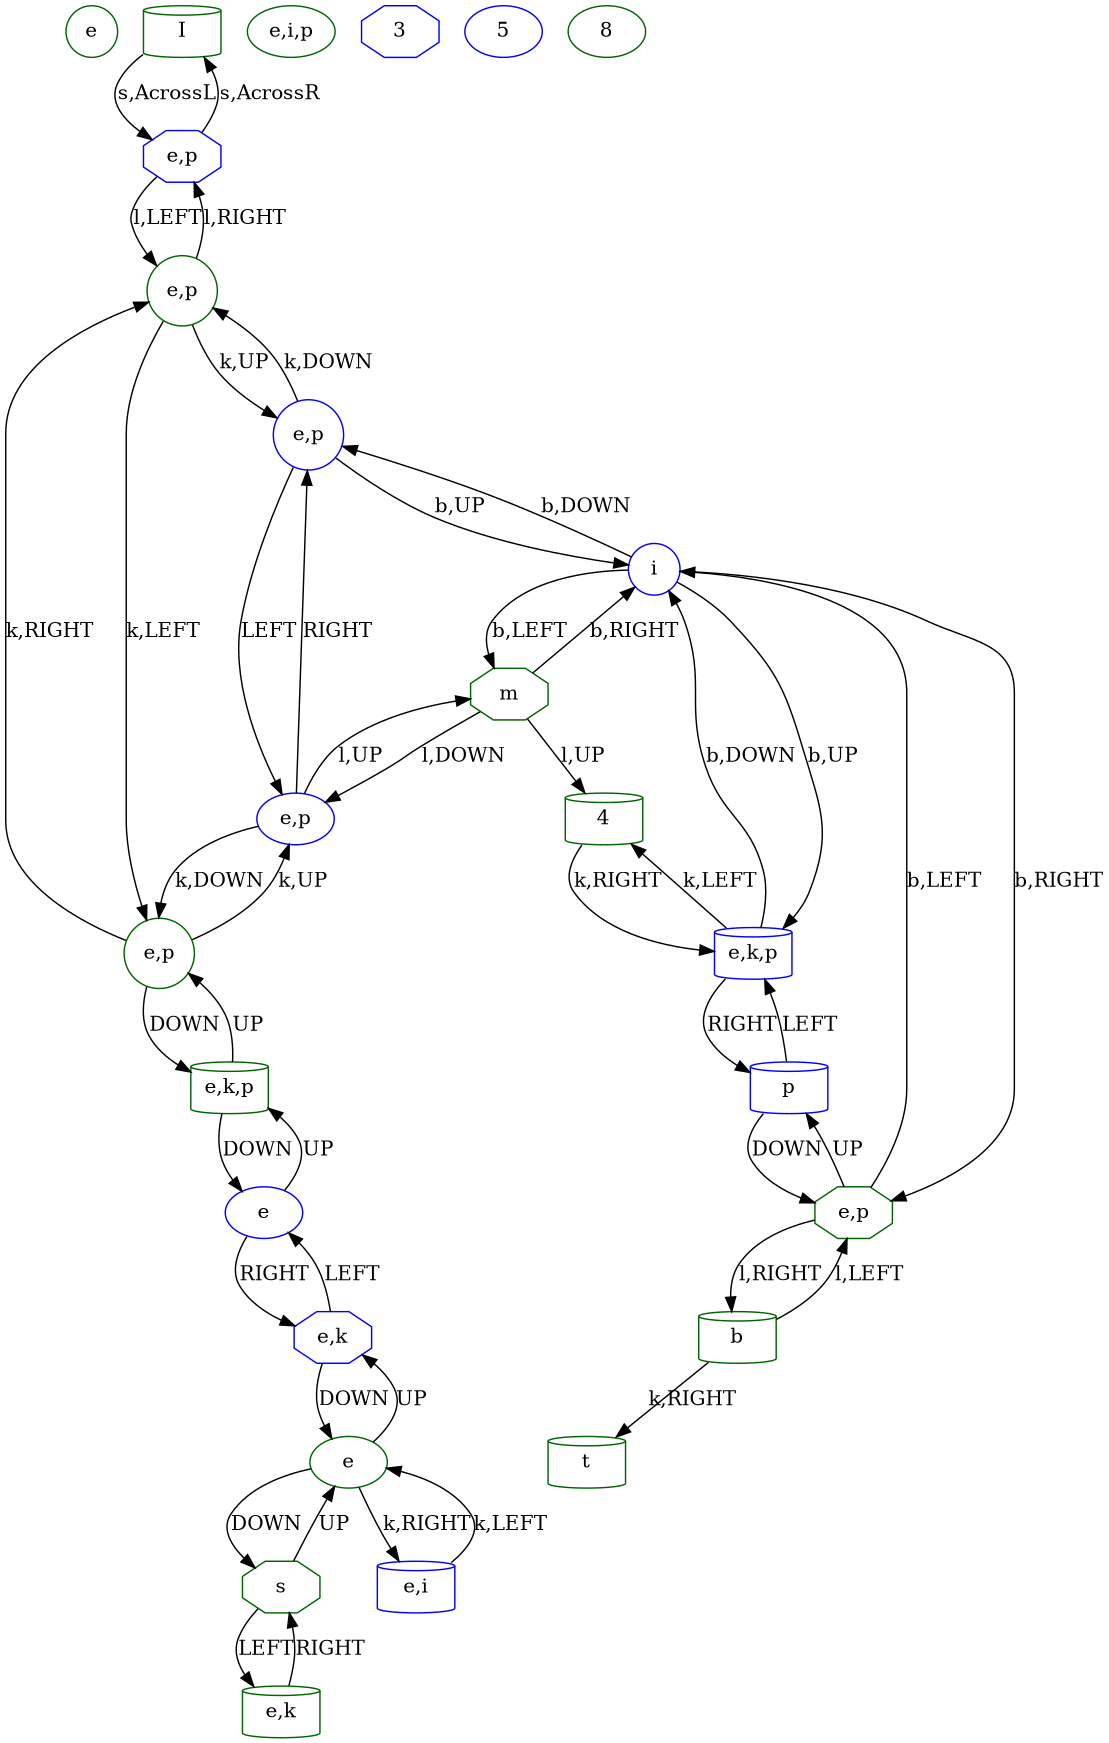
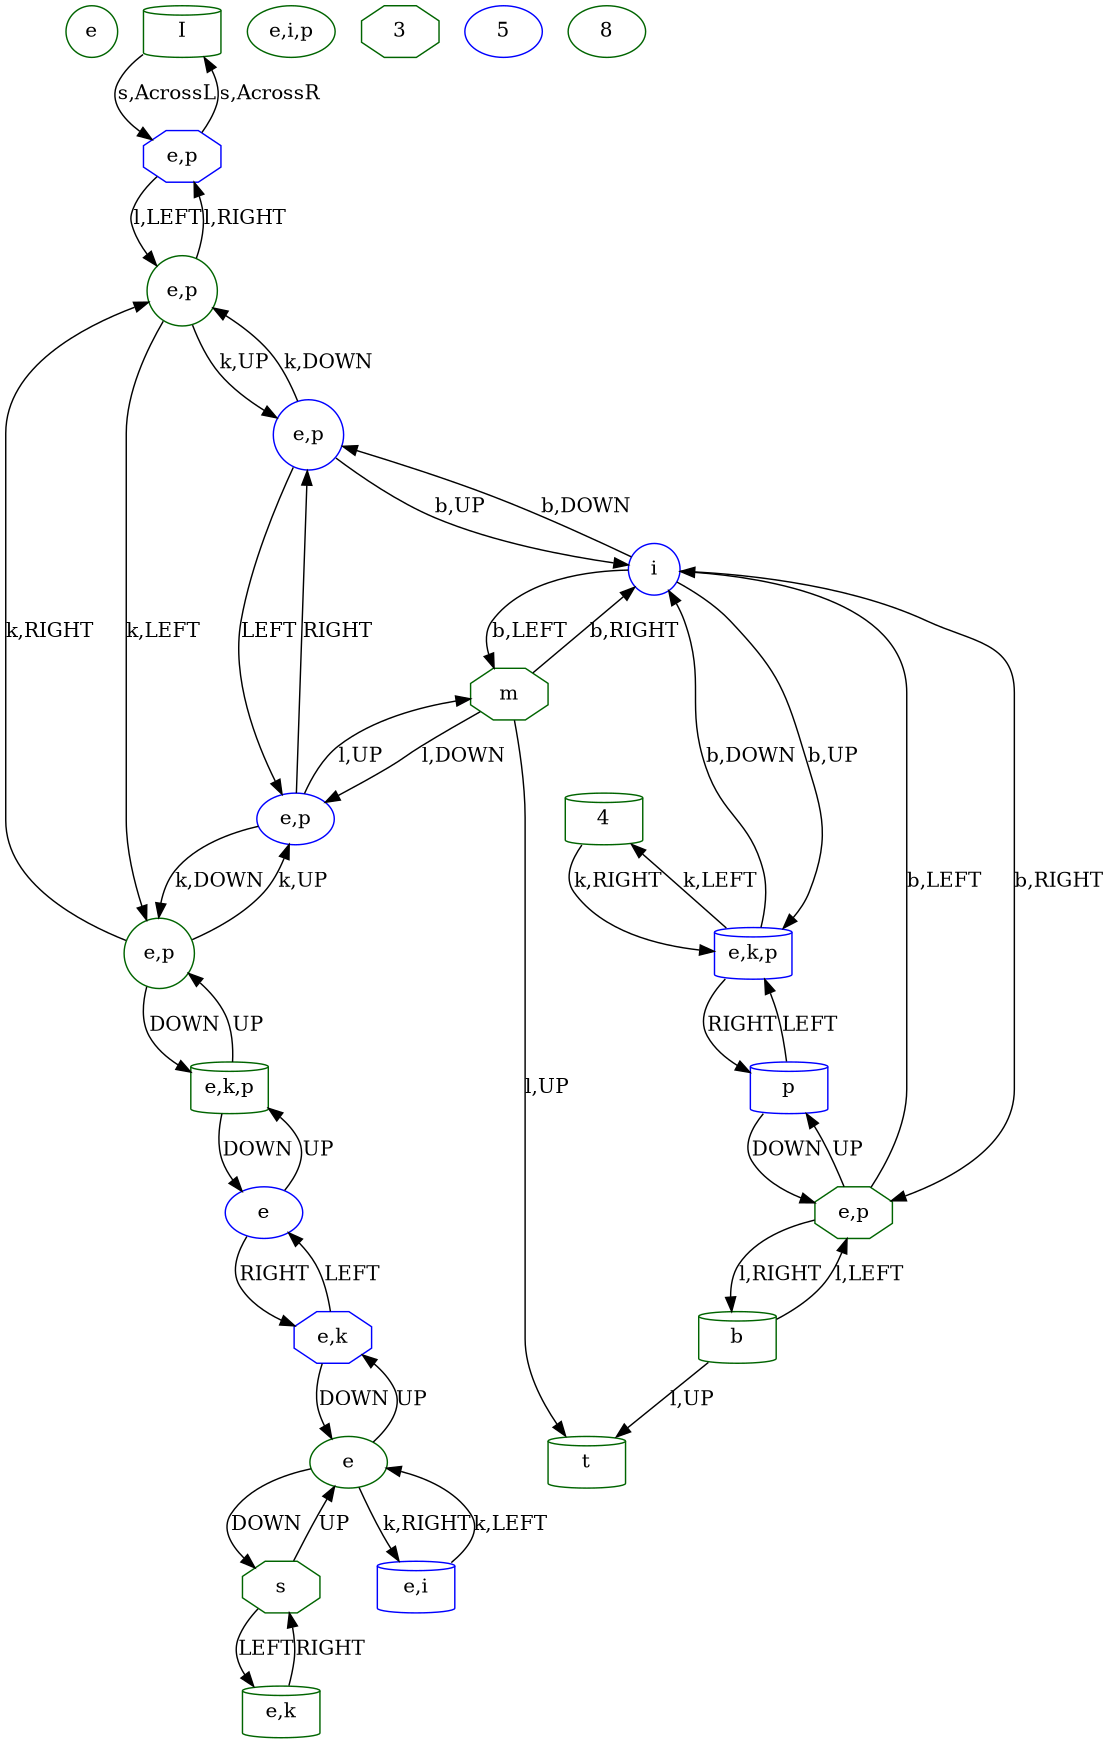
node "3": color blue -> darkgreen
edge "m" -> "4": now "m" -> "t"
edge "b" -> "t": label "k,RIGHT" -> "l,UP"
